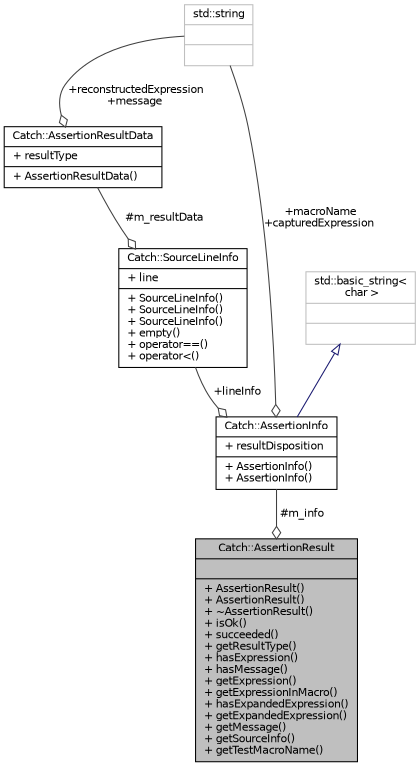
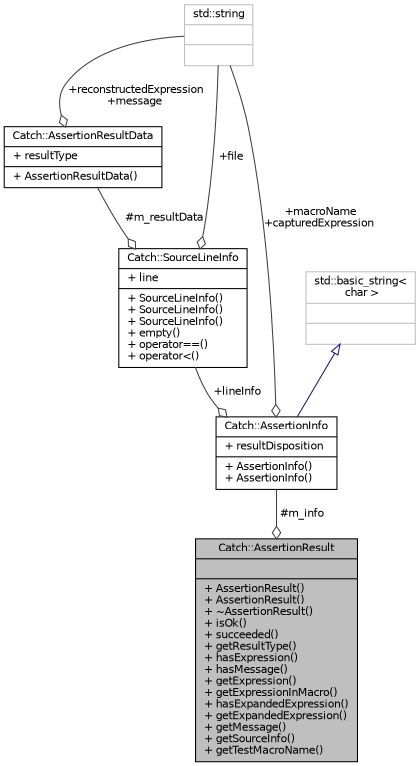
edge "std::string" -> "Catch::SourceLineInfo": added, label "+file"
